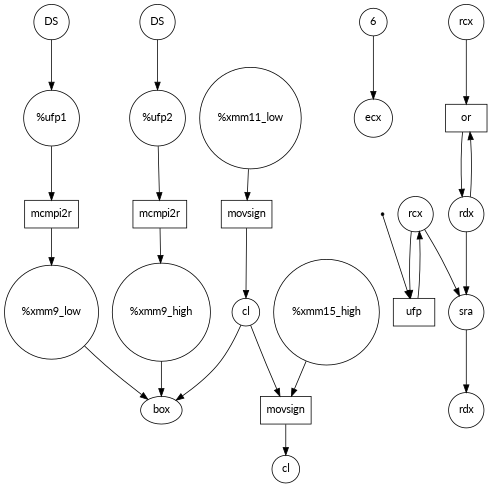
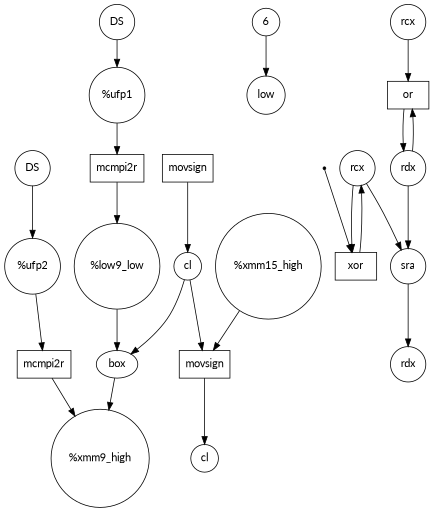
node "%xmm11_low": removed
node "ecx": label "ecx" -> "low"
node "%xmm9_low": label "%xmm9_low" -> "%low9_low"
node "ufp": label "ufp" -> "xor"
edge "%xmm9_high" -> "box": reversed
